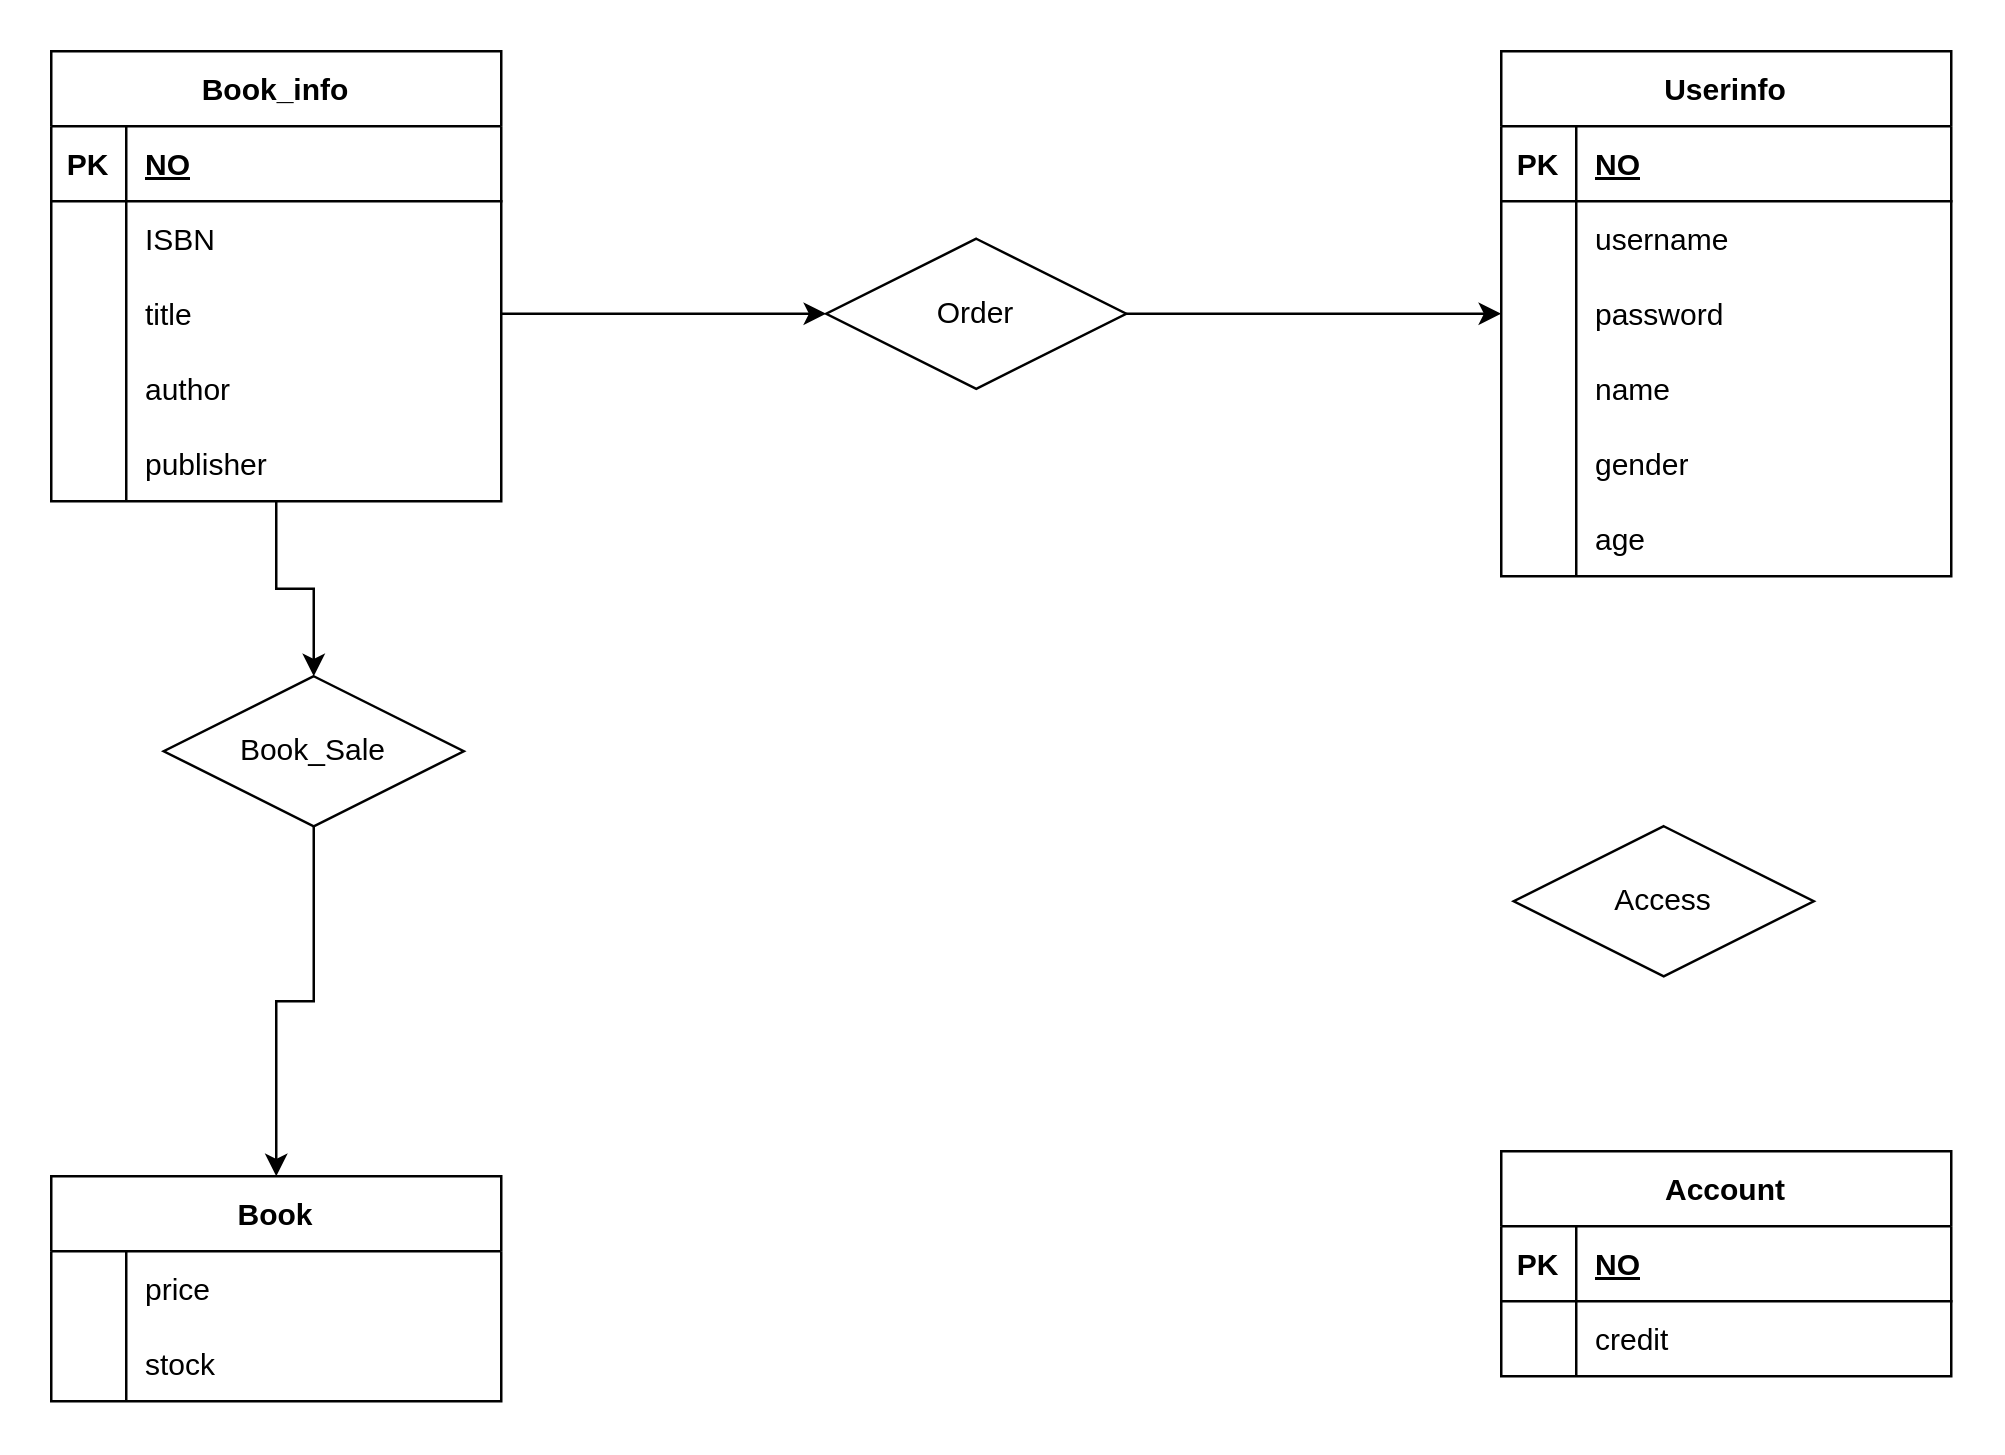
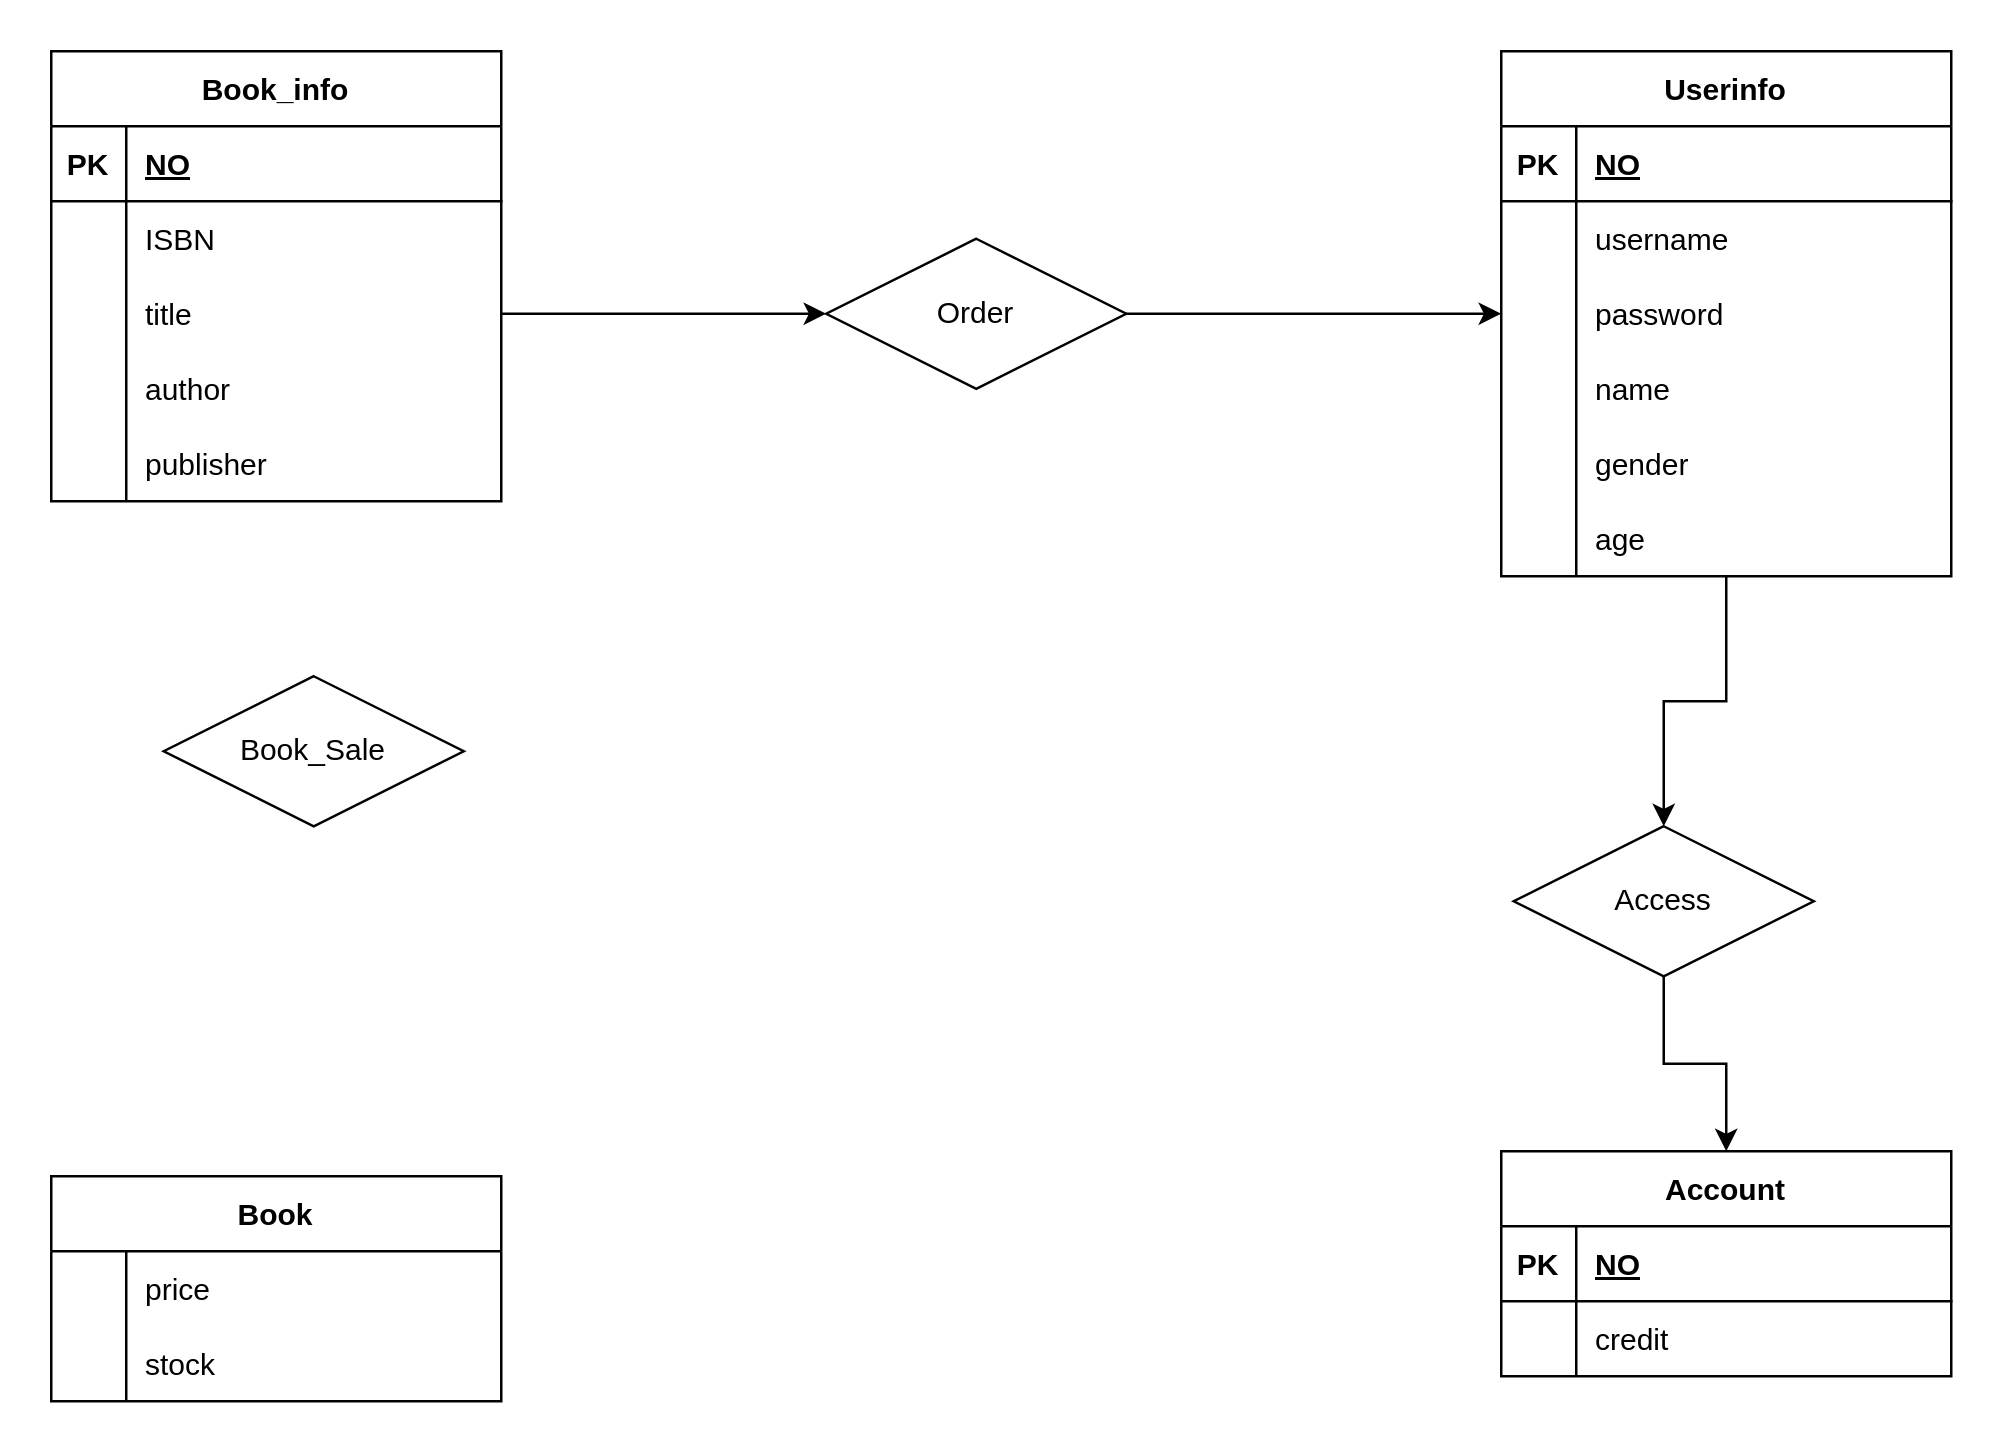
edge "Book_info" -> "Book_Sale": removed
edge "Userinfo" -> "Access": added
edge "Book_Sale" -> "Book": removed
edge "Access" -> "Account": added
